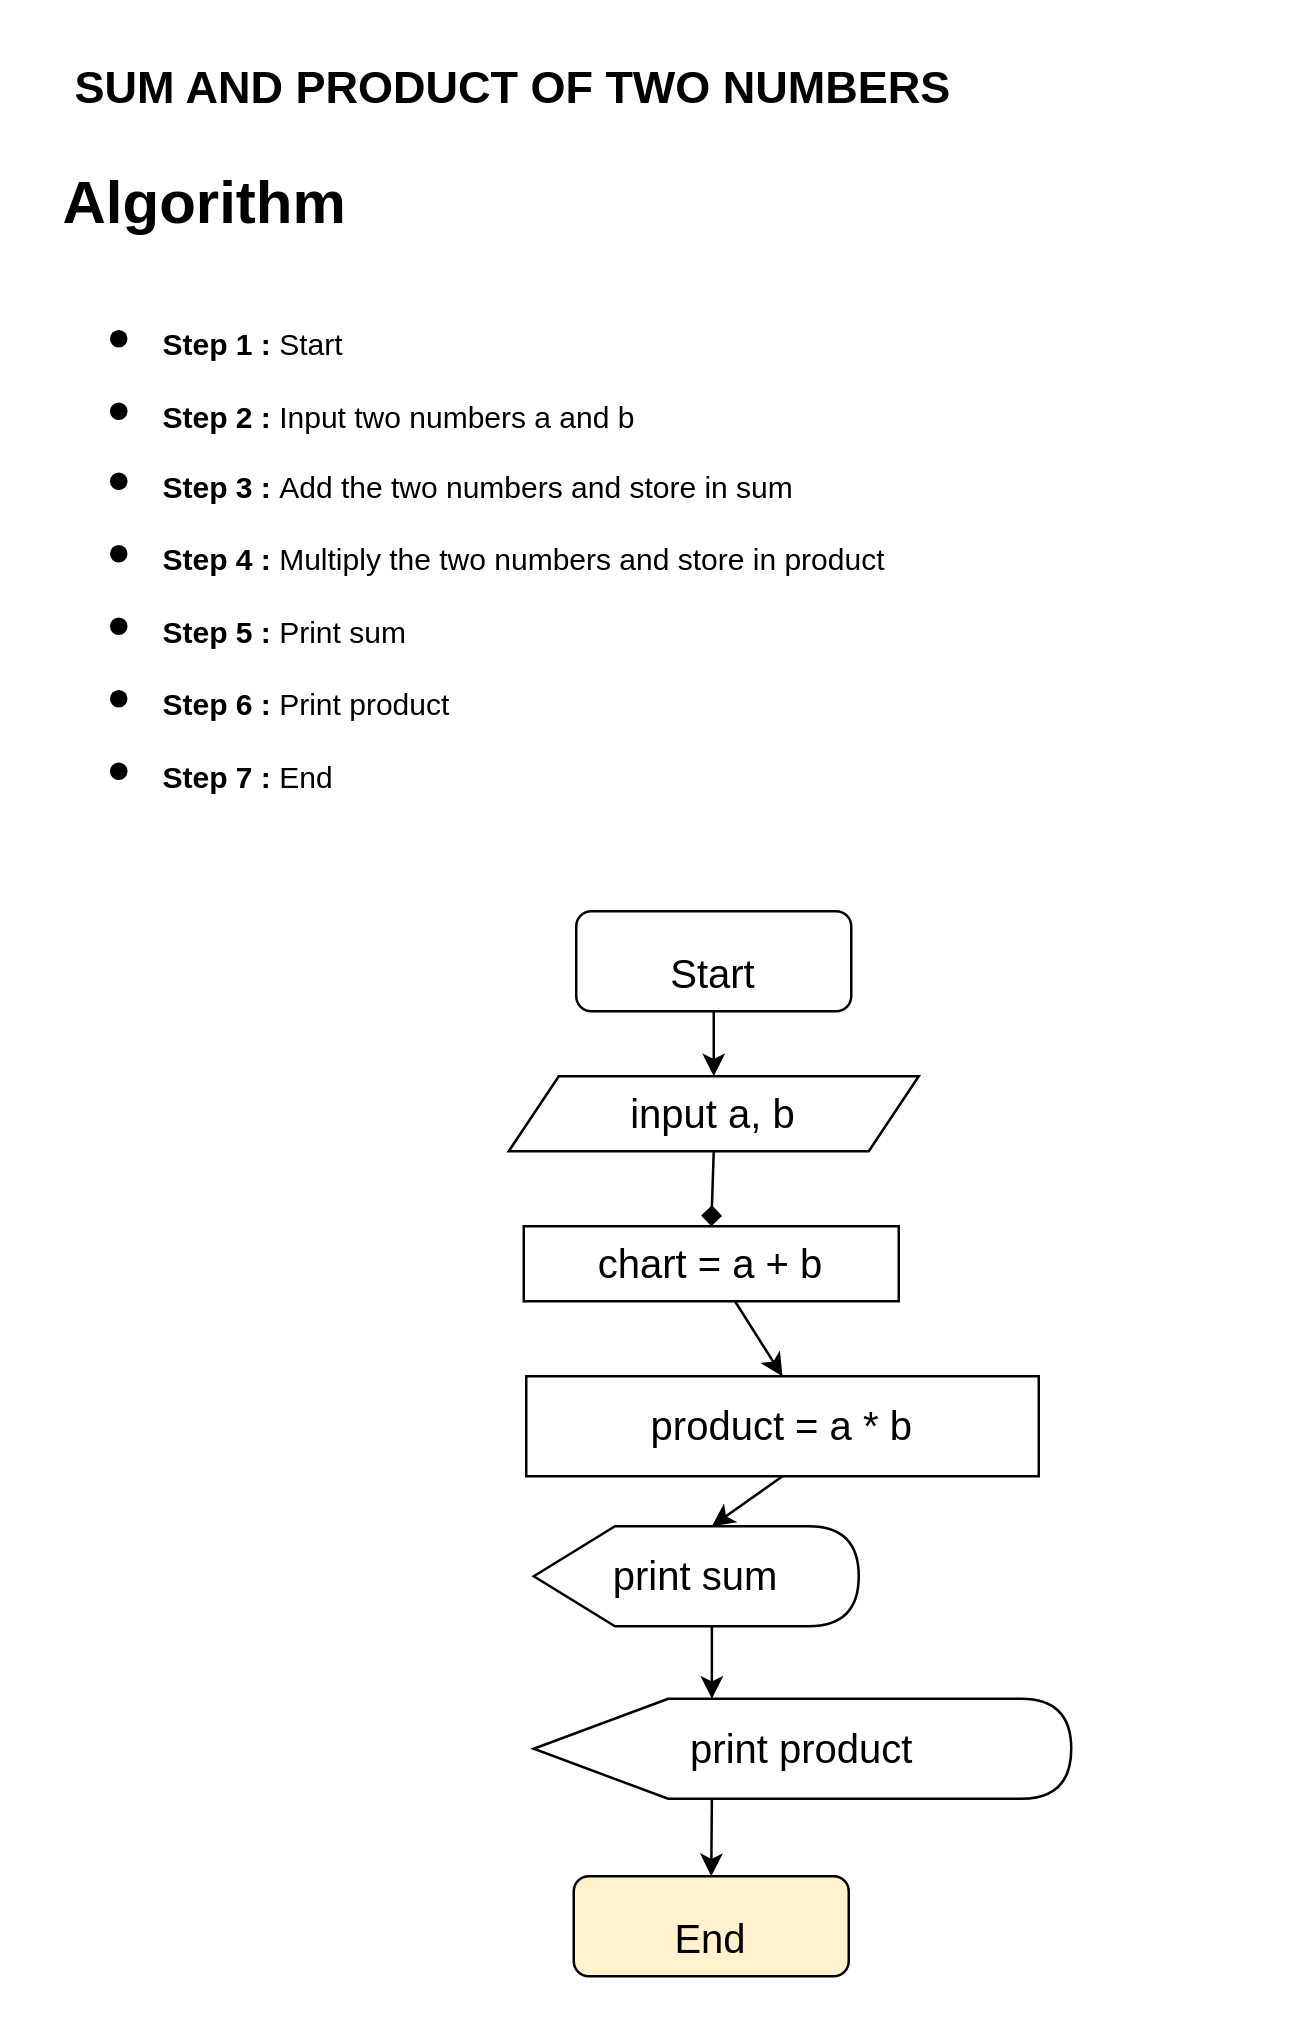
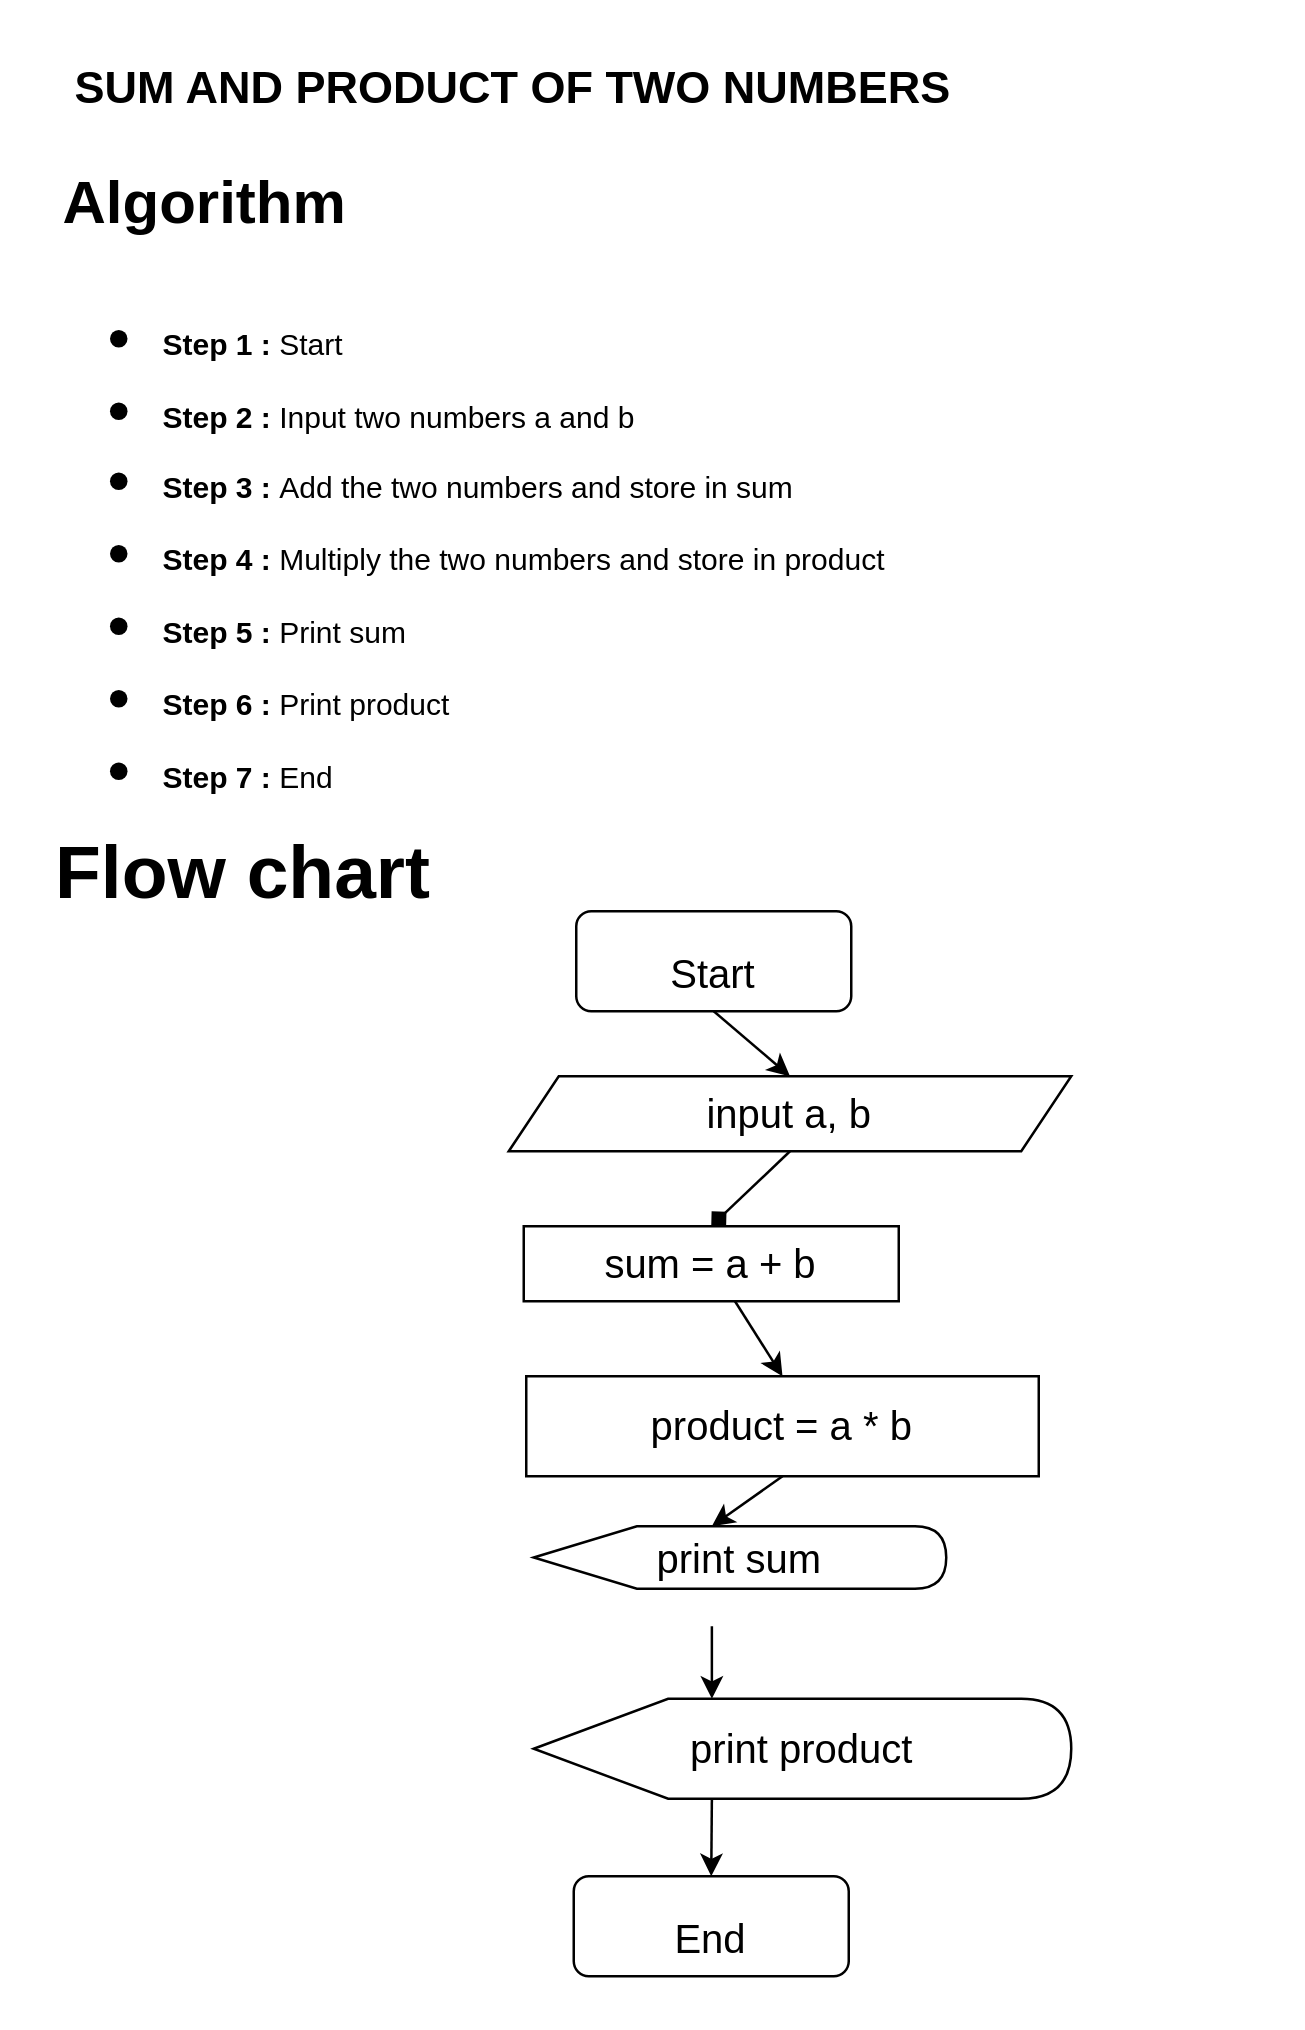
node "Flow chart": added
node "input a, b": size 410x75 -> 563x75
node "chart = a + b": label "chart = a + b" -> "sum = a + b"
node "print sum": size 325x100 -> 413x63
node "End": fillcolor #fff2cc -> #ffffff
